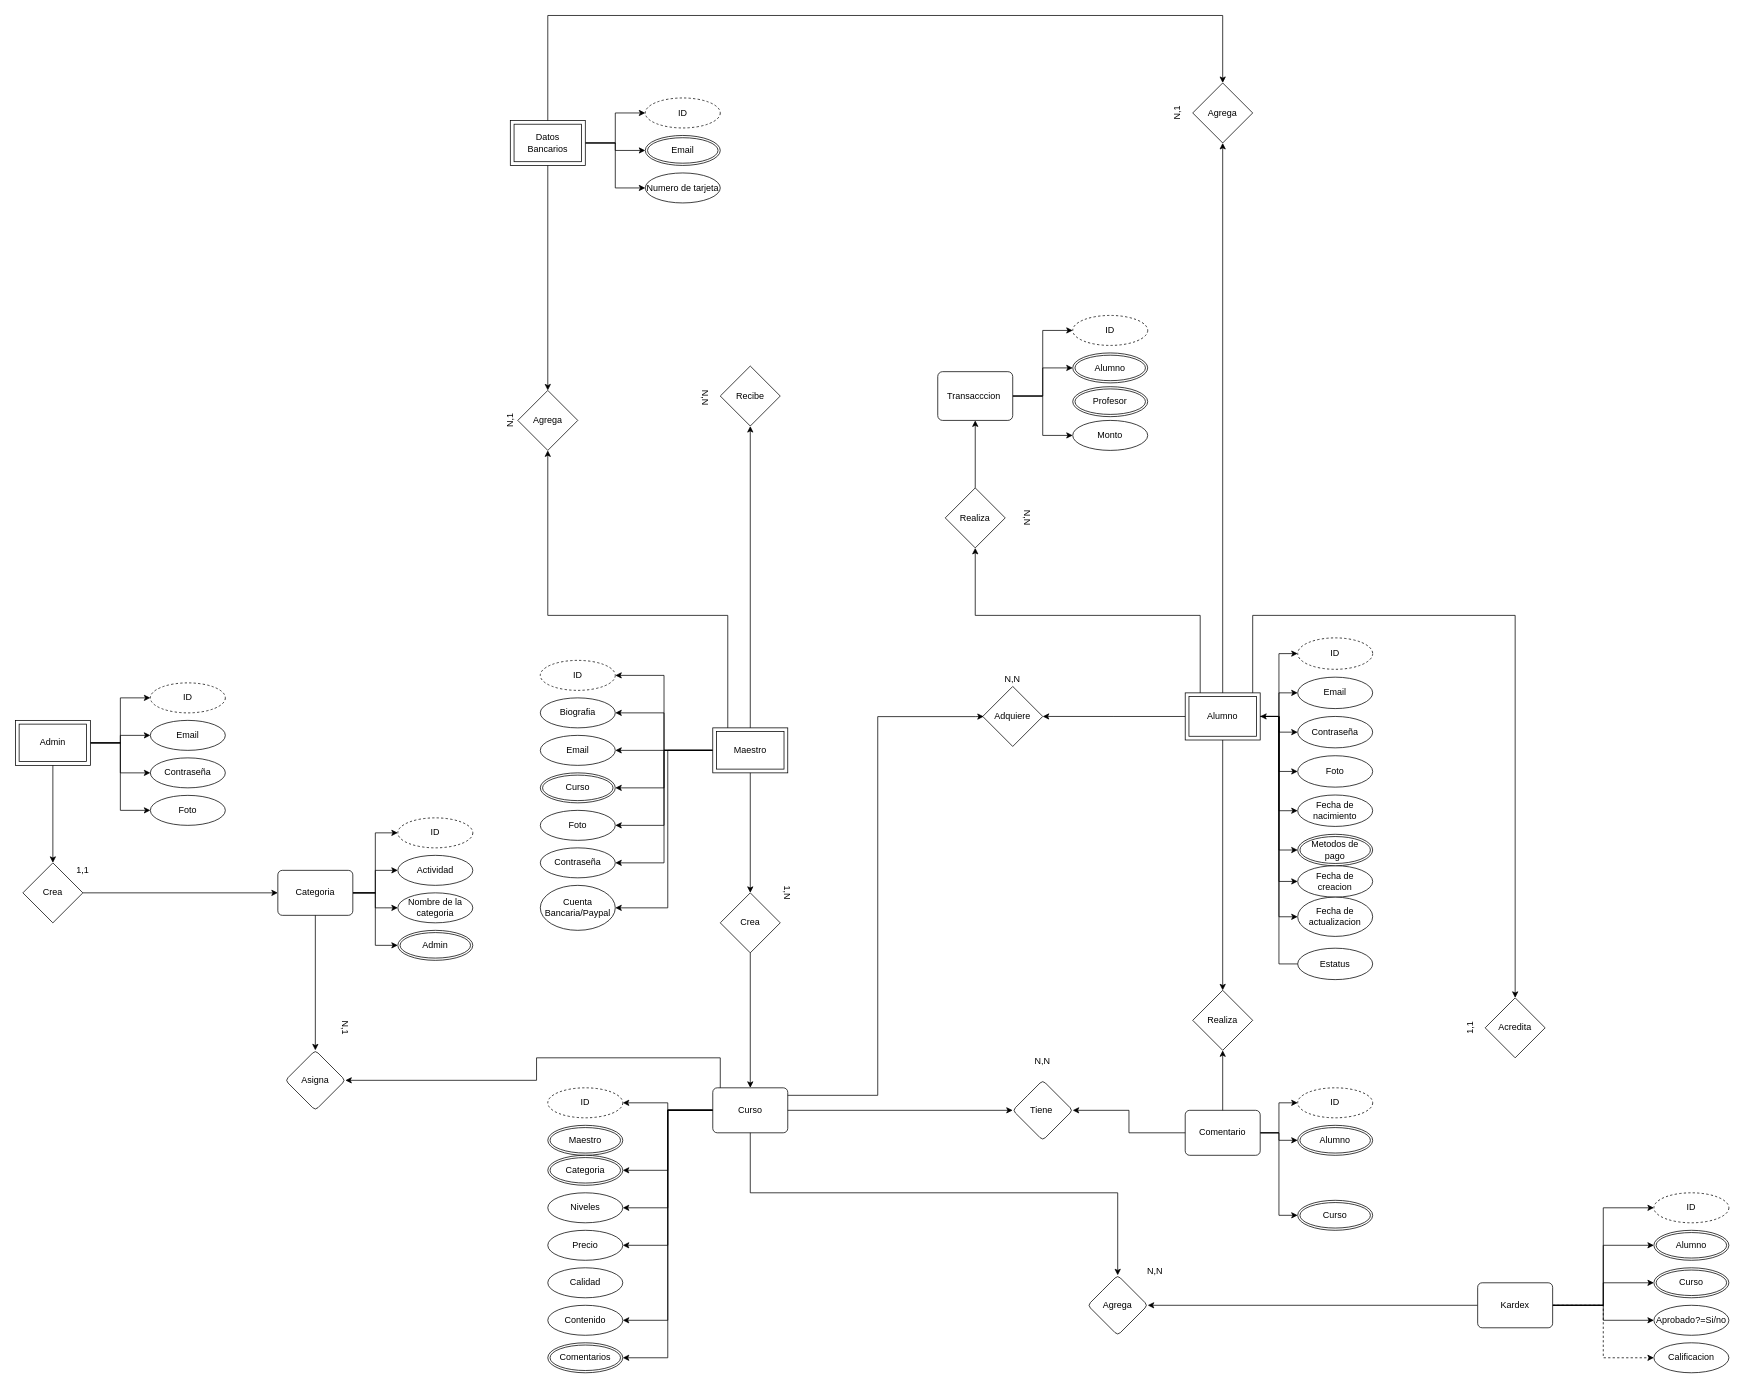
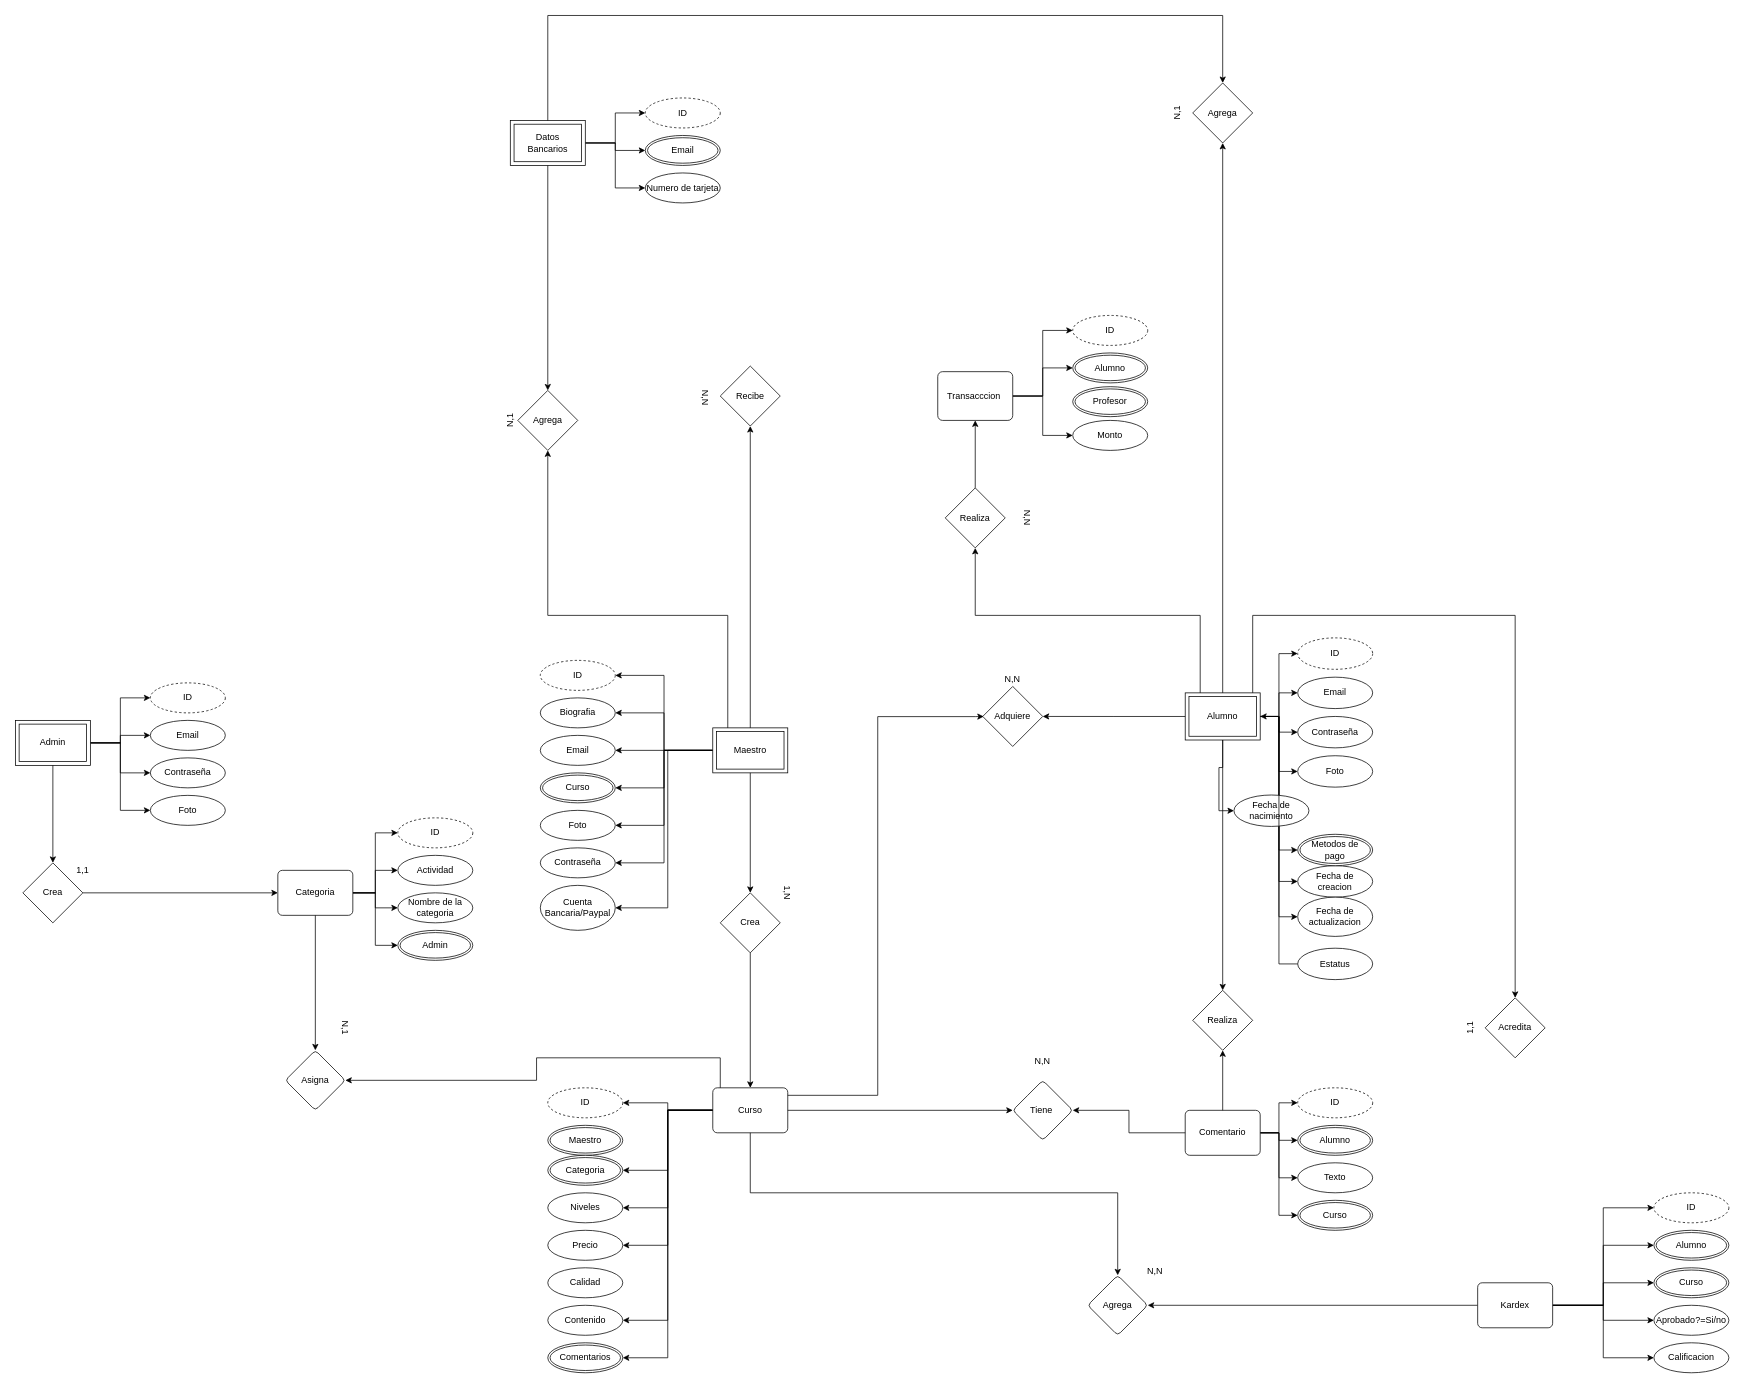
node "Fecha de nacimiento": moved (1335, 811) -> (1272, 811)
edge "Comentario" -> "Texto": added
node "Texto": added
edge "Kardex" -> "Calificacion": style dashed -> solid
